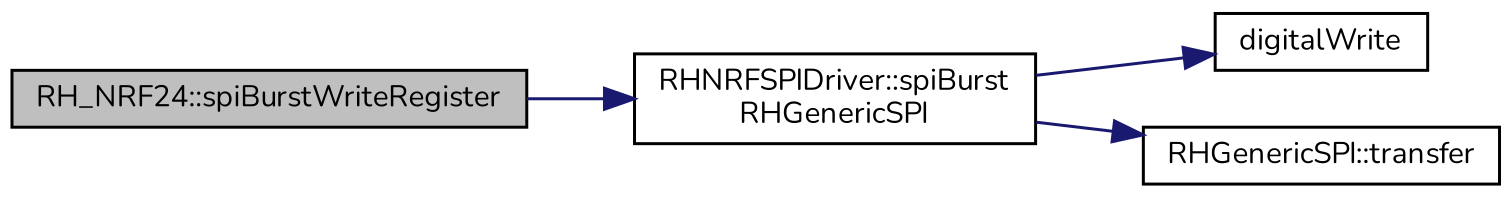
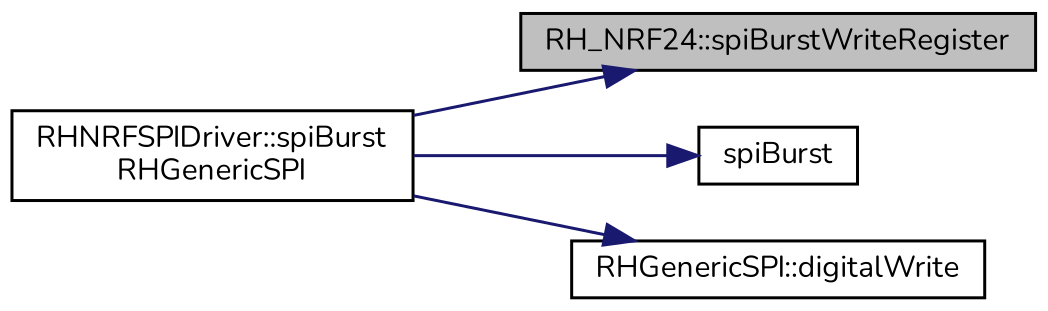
node "digitalWrite": label "digitalWrite" -> "spiBurst"
edge "RH_NRF24::spiBurstWriteRegister" -> "RHNRFSPIDriver::spiBurst RHGenericSPI": reversed
node "RHGenericSPI::transfer": label "RHGenericSPI::transfer" -> "RHGenericSPI::digitalWrite"
